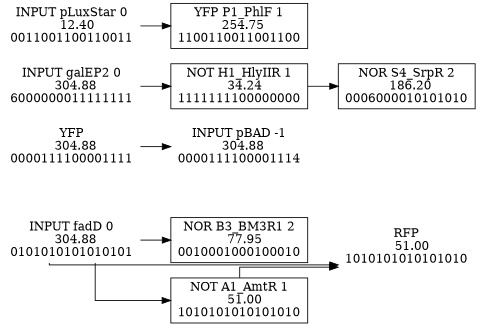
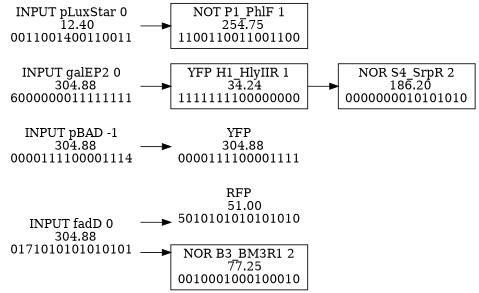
node "INPUT pLuxStar 0 12.40 0011001100110011": label "INPUT pLuxStar 0 12.40 0011001100110011" -> "INPUT pLuxStar 0 12.40 0011001400110011"
node "YFP P1_PhlF 1 254.75 1100110011001100": label "YFP P1_PhlF 1 254.75 1100110011001100" -> "NOT P1_PhlF 1 254.75 1100110011001100"
node "NOT H1_HlyIIR 1 34.24 1111111100000000": label "NOT H1_HlyIIR 1 34.24 1111111100000000" -> "YFP H1_HlyIIR 1 34.24 1111111100000000"
node "NOR S4_SrpR 2 186.20 0006000010101010": label "NOR S4_SrpR 2 186.20 0006000010101010" -> "NOR S4_SrpR 2 186.20 0000000010101010"
edge "YFP 304.88 0000111100001111" -> "INPUT pBAD -1 304.88 0000111100001114": reversed
node "INPUT fadD 0 304.88 0101010101010101": label "INPUT fadD 0 304.88 0101010101010101" -> "INPUT fadD 0 304.88 0171010101010101"
node "NOR B3_BM3R1 2 77.95 0010001000100010": label "NOR B3_BM3R1 2 77.95 0010001000100010" -> "NOR B3_BM3R1 2 77.25 0010001000100010"
node "RFP 51.00 1010101010101010": label "RFP 51.00 1010101010101010" -> "RFP 51.00 5010101010101010"
node "NOT A1_AmtR 1 51.00 1010101010101010": removed
